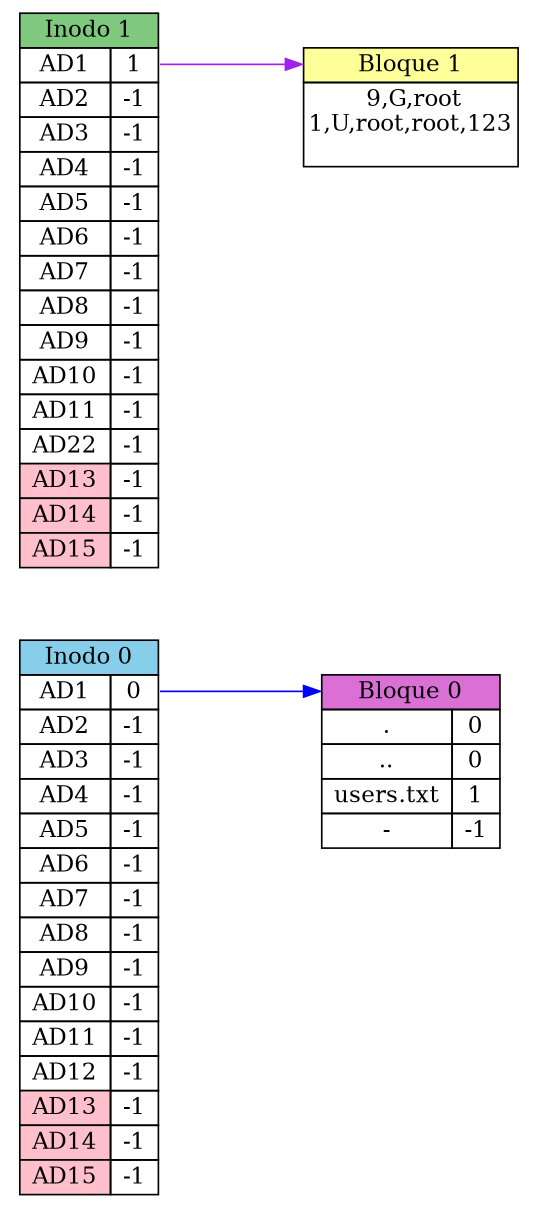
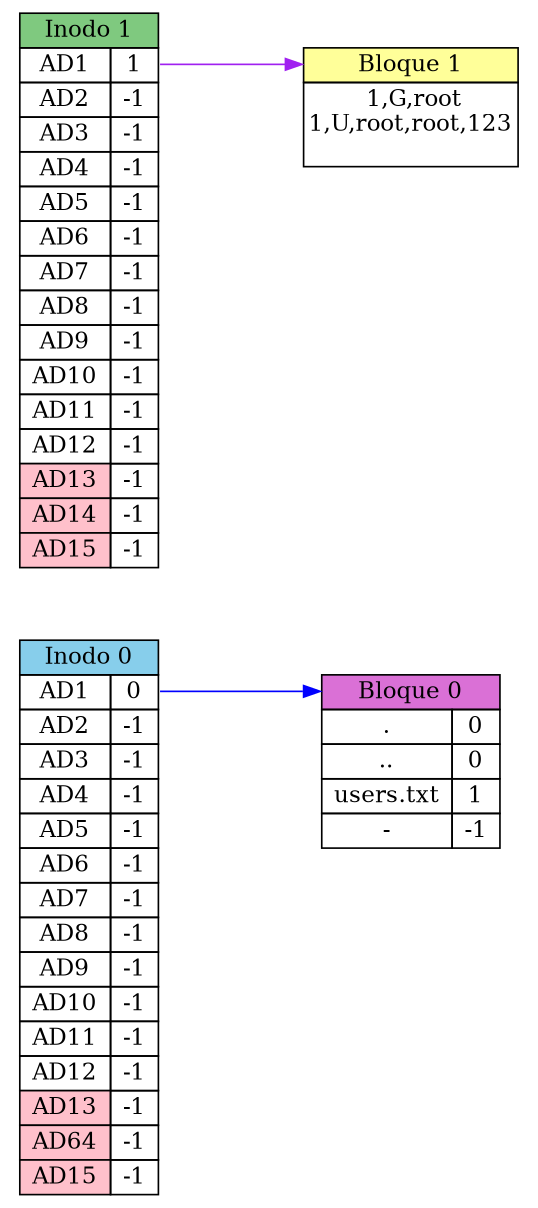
node "Bloque 1": text "9,G,root" -> "1,G,root"
node "Inodo 1": text "AD22" -> "AD12"
node "Inodo 0": text "AD14" -> "AD64"
